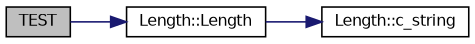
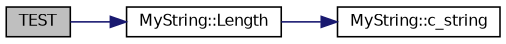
node "Length::Length": label "Length::Length" -> "MyString::Length"
node "Length::c_string": label "Length::c_string" -> "MyString::c_string"
